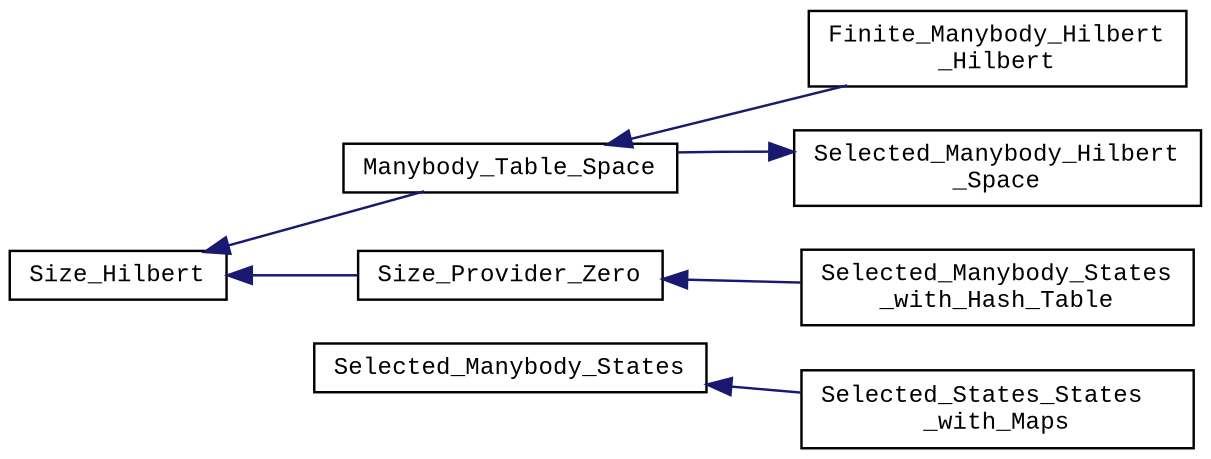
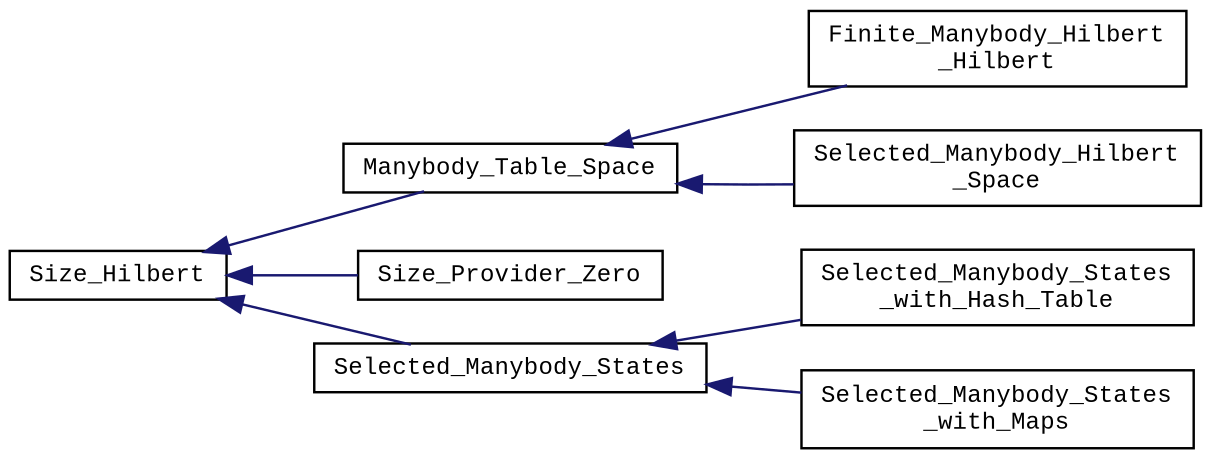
edge "Manybody_Table_Space" -> "Selected_Manybody_Hilbert _Space": reversed
edge "Selected_Manybody_States _with_Hash_Table" -> "Size_Provider_Zero": now "Selected_Manybody_States _with_Hash_Table" -> "Selected_Manybody_States"
edge "Selected_Manybody_States" -> "Size_Hilbert": added
node "Selected_States_States _with_Maps": label "Selected_States_States _with_Maps" -> "Selected_Manybody_States _with_Maps"
